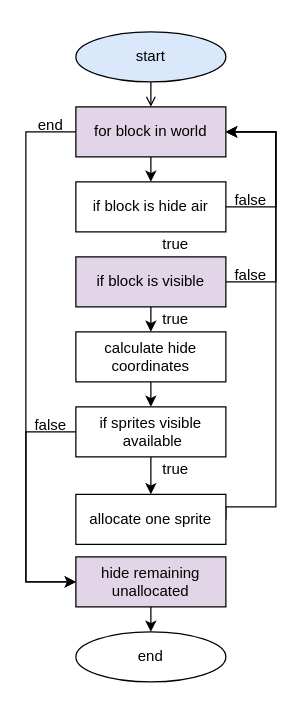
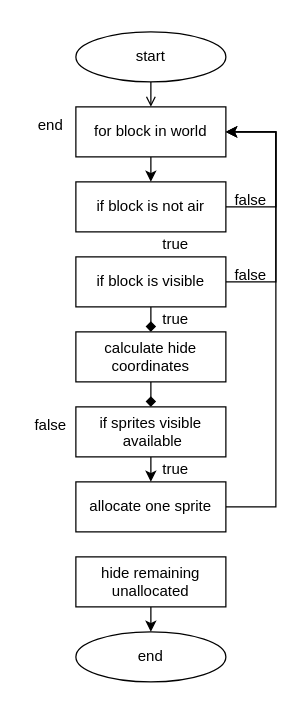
node "start": fillcolor #dae8fc -> #ffffff
node "for block in world": fillcolor #e1d5e7 -> #ffffff
node "if block is hide air": label "if block is hide air" -> "if block is not air"
edge "for block in world" -> "hide remaining unallocated": removed
node "if block is visible": fillcolor #e1d5e7 -> #ffffff
edge "if block is visible" -> "calculate hide coordinates": arrowhead classic -> diamond
edge "calculate hide coordinates" -> "if sprites visible available": arrowhead classic -> diamond
edge "if sprites visible available" -> "hide remaining unallocated": removed
node "allocate one sprite": moved (151, 519) -> (151, 507)
node "hide remaining unallocated": fillcolor #e1d5e7 -> #ffffff
